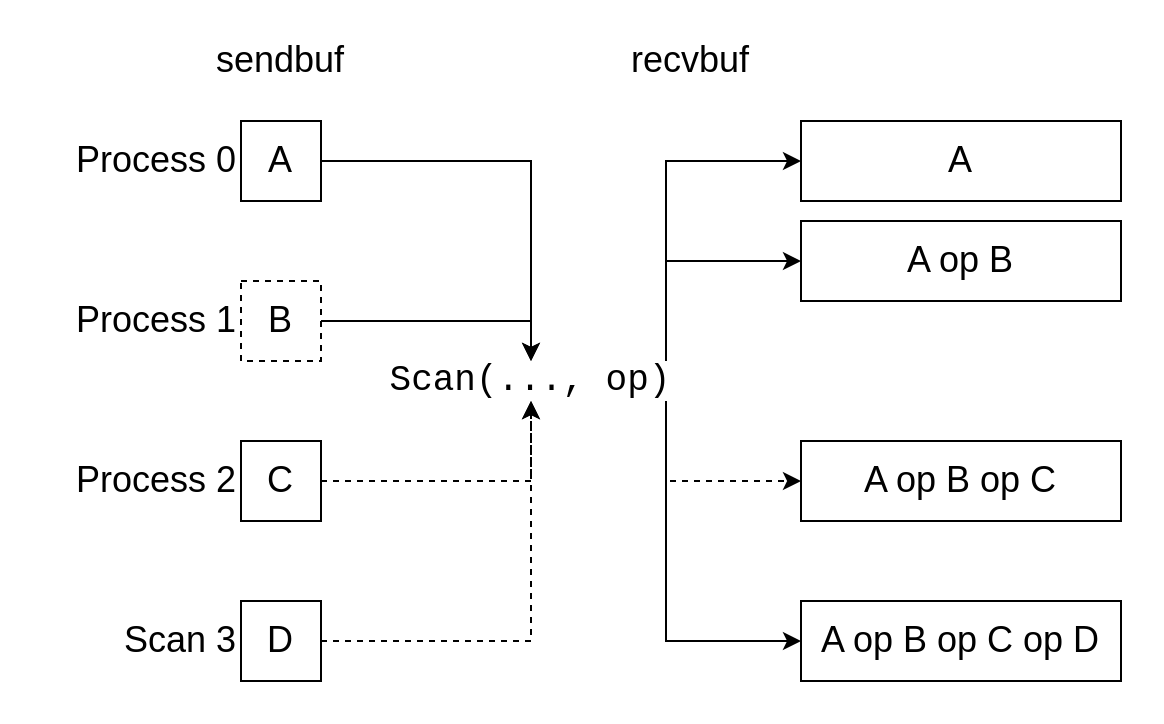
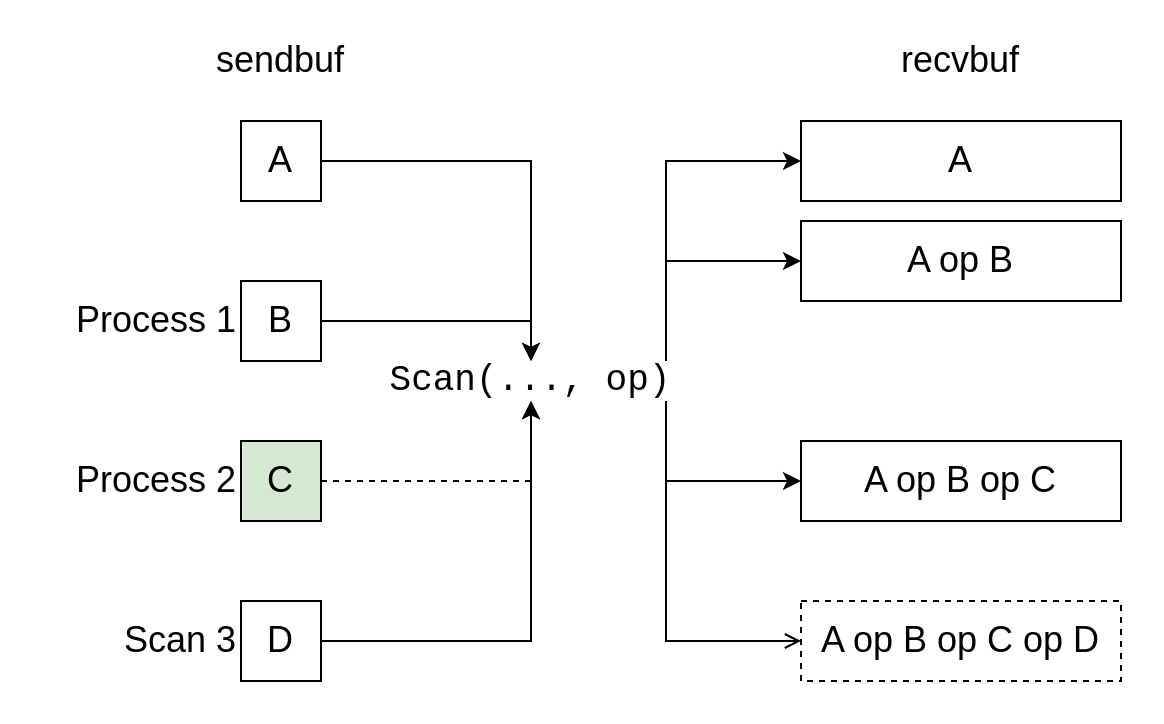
node "recvbuf": moved (691, 61) -> (961, 61)
node "Process 0": removed
node "B": style dashed -> solid
node "C": fillcolor #ffffff -> #d5e8d4
edge "Scan(..., op)" -> "A op B op C": style dashed -> solid
edge "D" -> "Scan(..., op)": style dashed -> solid
edge "Scan(..., op)" -> "A op B op C op D": arrowhead classic -> open
node "A op B op C op D": style solid -> dashed
